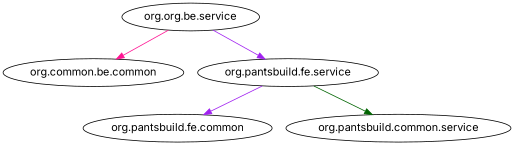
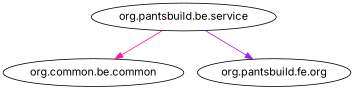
node "org.org.be.service": label "org.org.be.service" -> "org.pantsbuild.be.service"
node "org.pantsbuild.fe.service": label "org.pantsbuild.fe.service" -> "org.pantsbuild.fe.org"
node "org.pantsbuild.fe.common": removed
node "org.pantsbuild.common.service": removed
